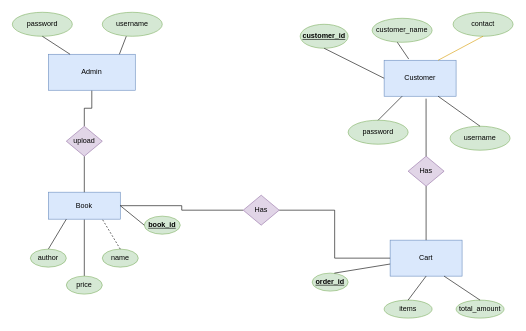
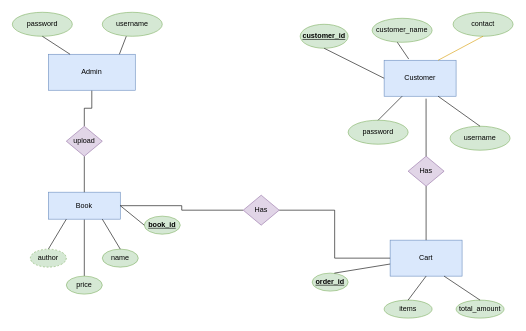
edge "Book" -- "name": style dashed -> solid
node "author": style solid -> dashed
